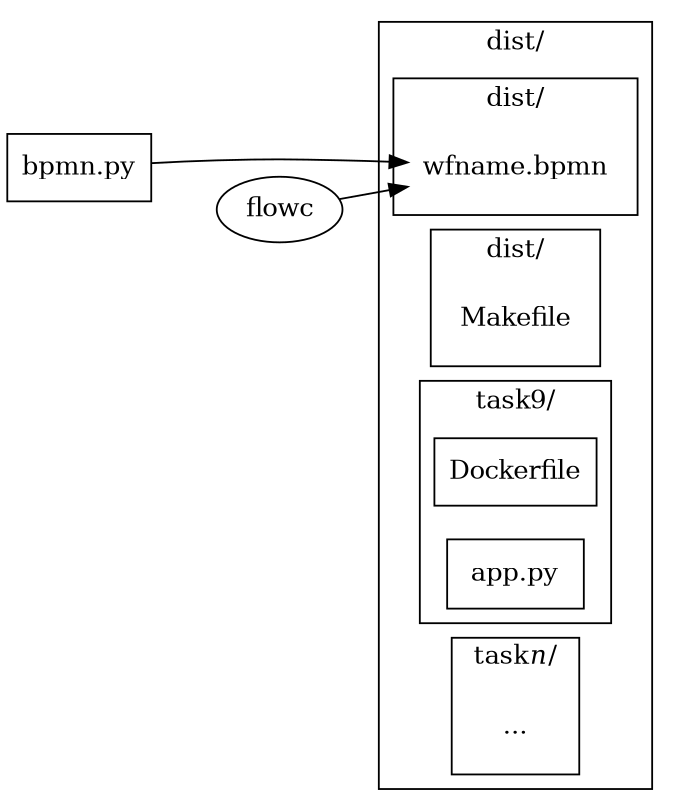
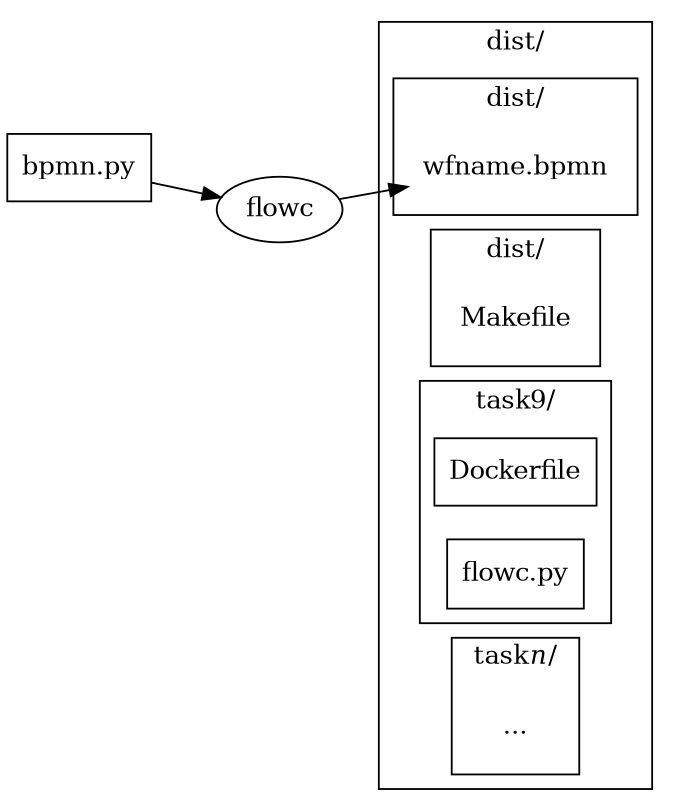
edge "bpmn.py" -> "wfname.bpmn": now "bpmn.py" -> "flowc"
node "app.py": label "app.py" -> "flowc.py"
